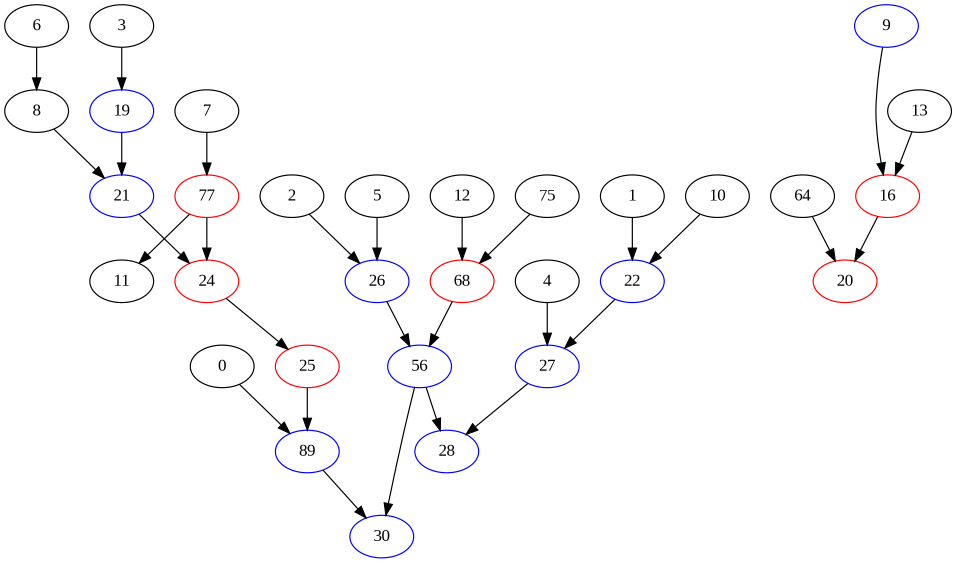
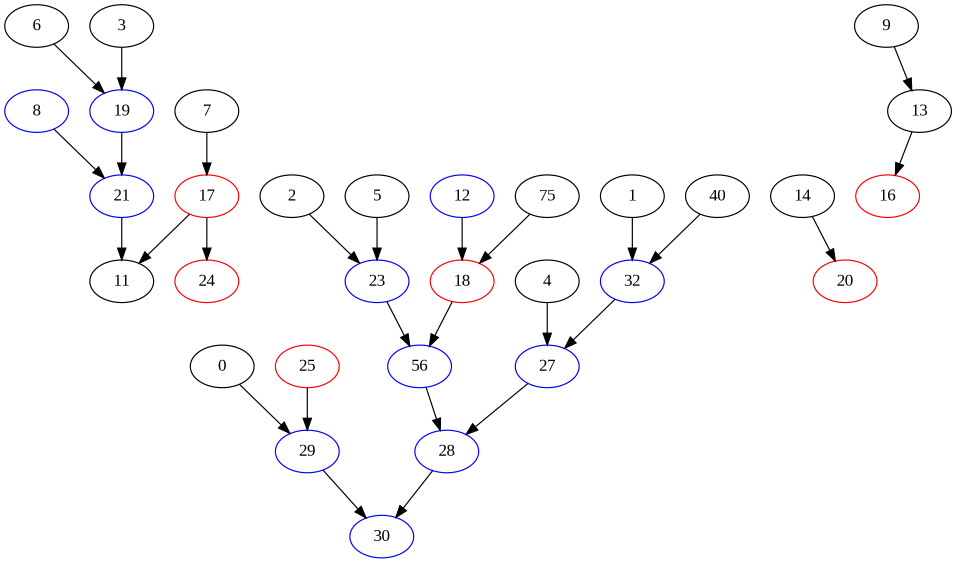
node "9": color blue -> black
edge "6" -> "8": now "6" -> "19"
edge "9" -> "16": now "9" -> "13"
node "8": color black -> blue
node "77": label "77" -> "17"
node "12": color black -> blue
node "10": label "10" -> "40"
node "64": label "64" -> "14"
edge "21" -> "24": now "21" -> "11"
edge "16" -> "20": removed
node "26": label "26" -> "23"
node "68": label "68" -> "18"
node "22": label "22" -> "32"
edge "24" -> "25": removed
edge "56" -> "30": now "28" -> "30"
node "89": label "89" -> "29"
